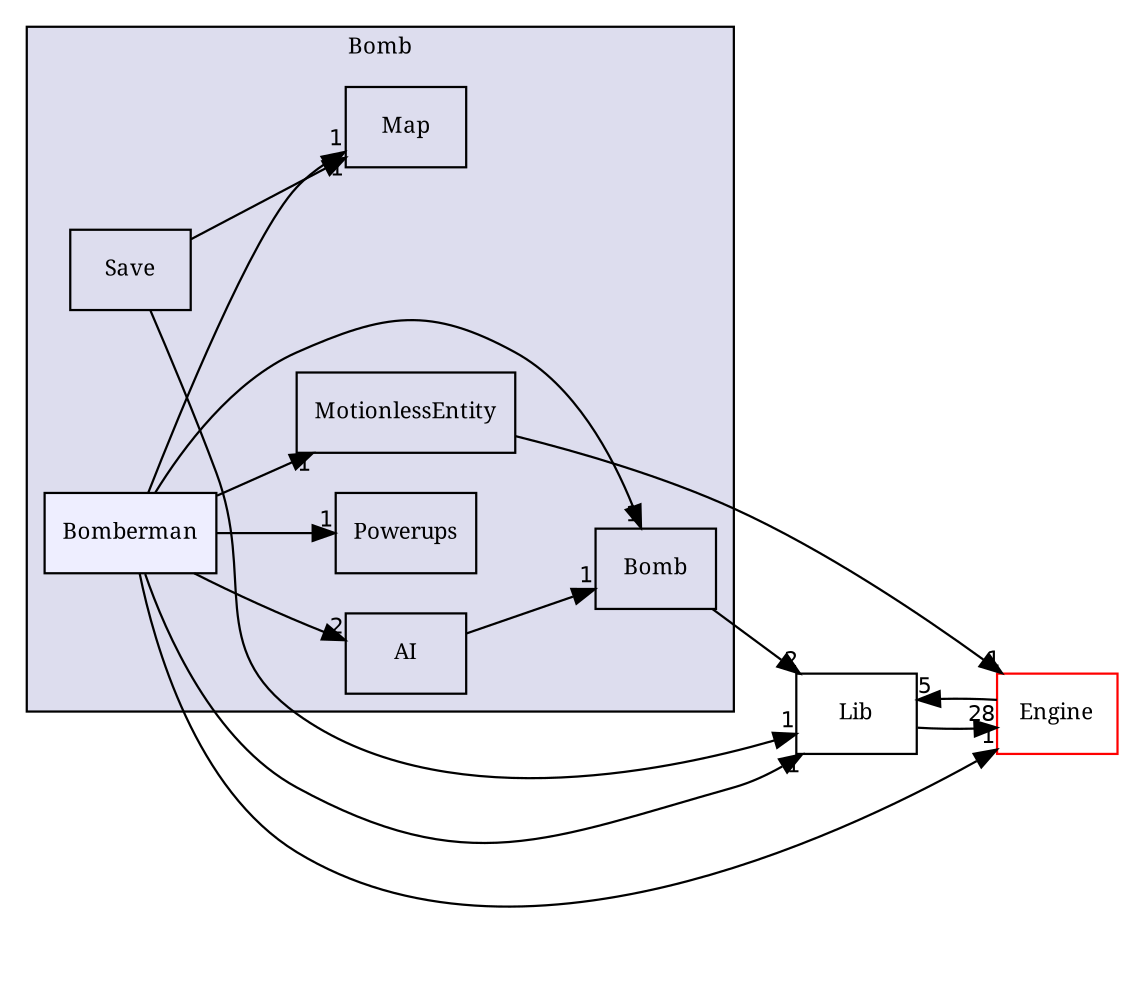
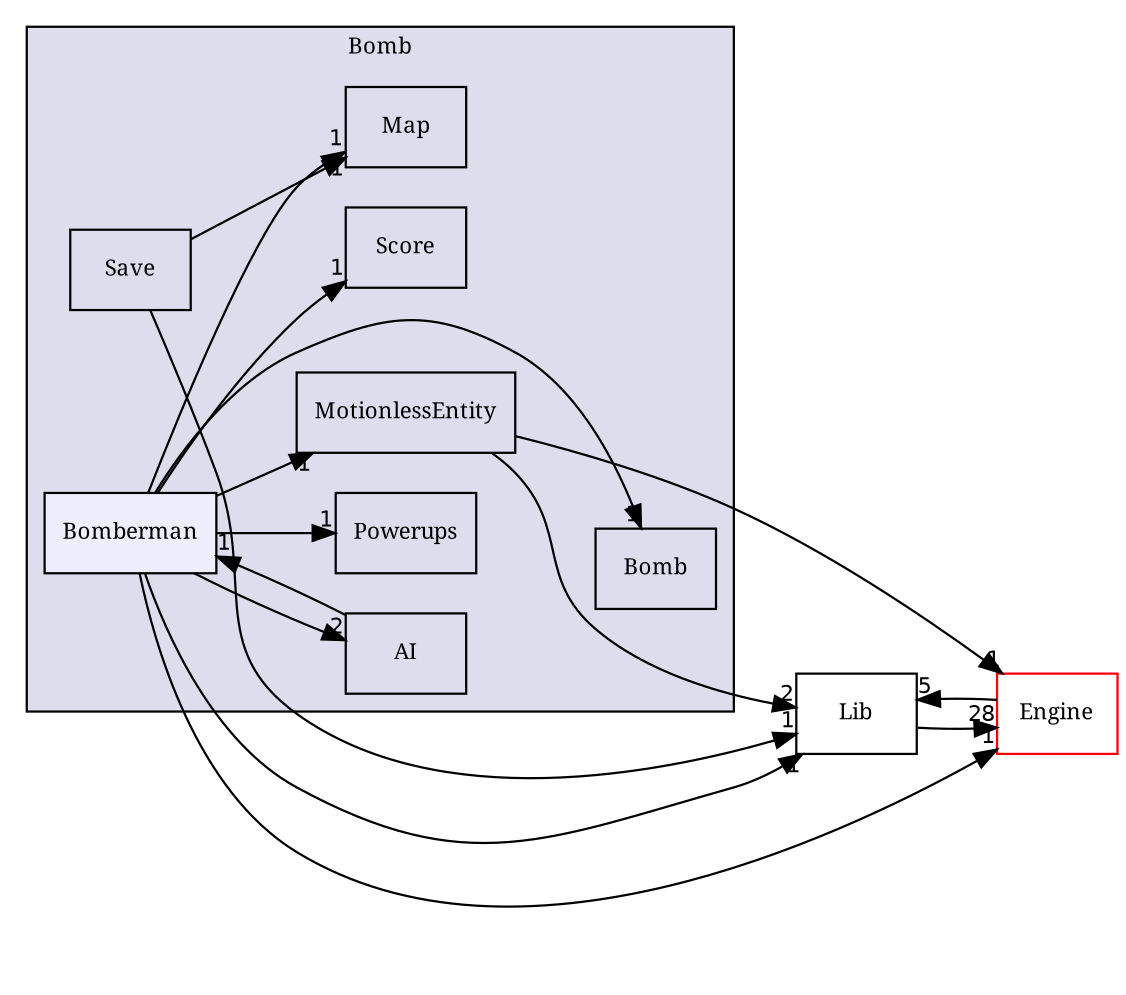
node "Score": added
edge "AI" -> "Bomb": now "AI" -> "Bomberman"
edge "Bomb" -> "Lib": now "MotionlessEntity" -> "Lib"
